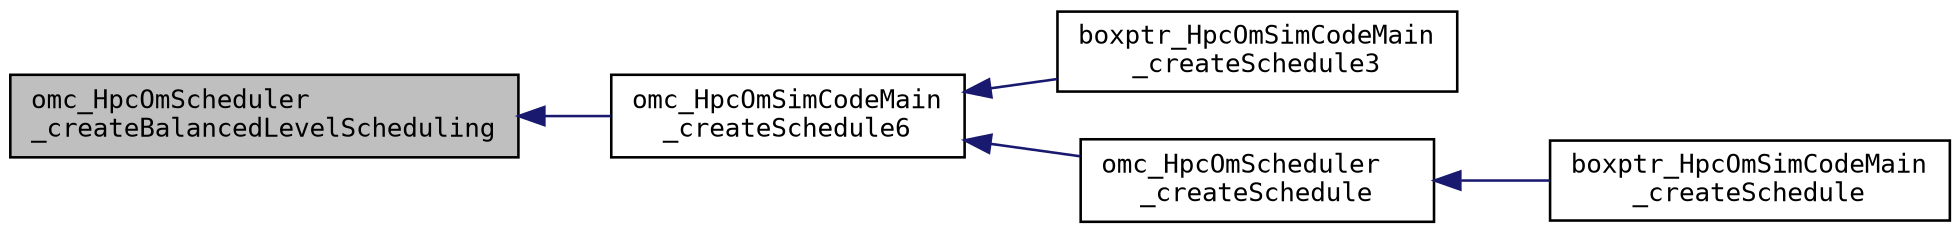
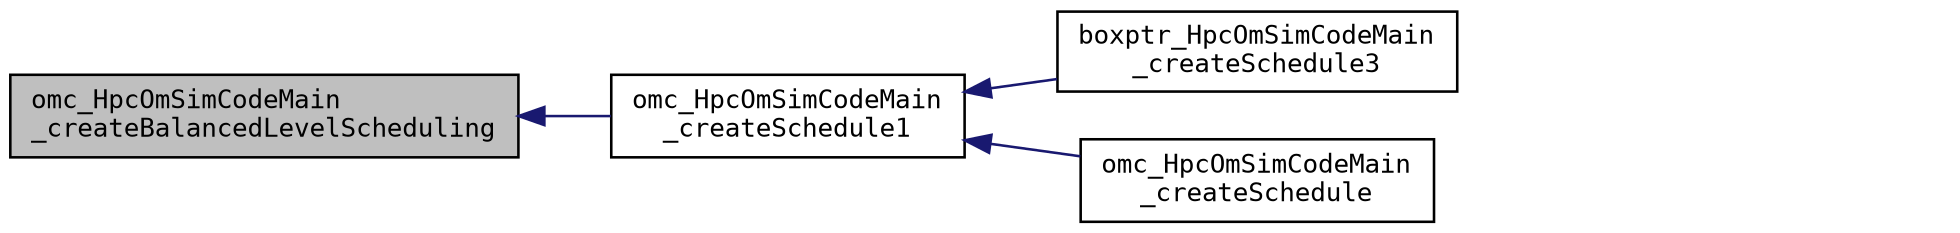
node "omc_HpcOmScheduler _createBalancedLevelScheduling": label "omc_HpcOmScheduler _createBalancedLevelScheduling" -> "omc_HpcOmSimCodeMain _createBalancedLevelScheduling"
node "omc_HpcOmSimCodeMain _createSchedule6": label "omc_HpcOmSimCodeMain _createSchedule6" -> "omc_HpcOmSimCodeMain _createSchedule1"
node "omc_HpcOmScheduler _createSchedule": label "omc_HpcOmScheduler _createSchedule" -> "omc_HpcOmSimCodeMain _createSchedule"
node "boxptr_HpcOmSimCodeMain _createSchedule": removed
